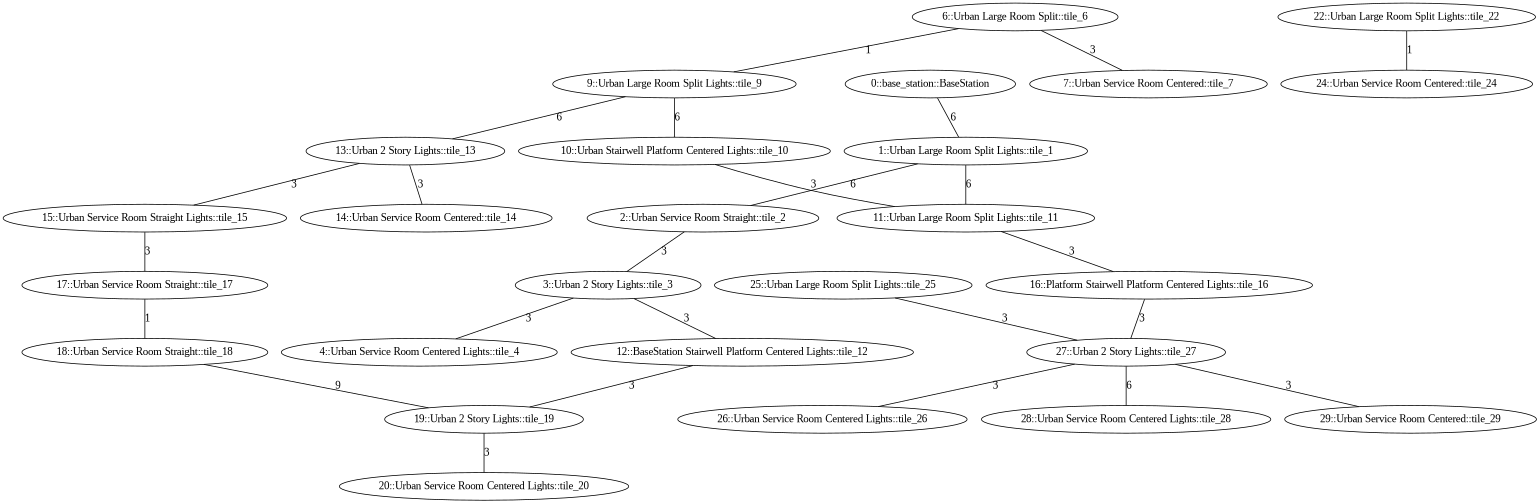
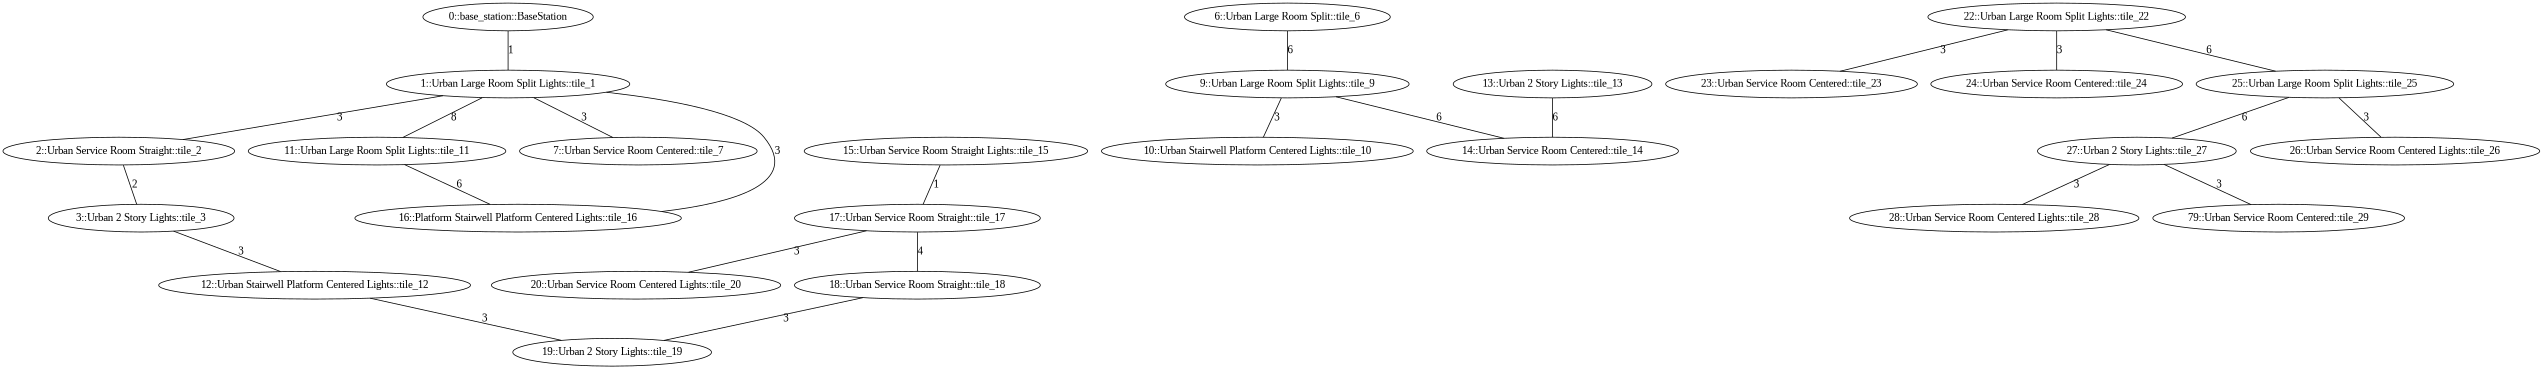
edge "6::Urban Large Room Split::tile_6" -- "9::Urban Large Room Split Lights::tile_9": label "1" -> "6"
edge "6::Urban Large Room Split::tile_6" -- "7::Urban Service Room Centered::tile_7": now "1::Urban Large Room Split Lights::tile_1" -- "7::Urban Service Room Centered::tile_7"
edge "22::Urban Large Room Split Lights::tile_22" -- "24::Urban Service Room Centered::tile_24": label "1" -> "3"
edge "22::Urban Large Room Split Lights::tile_22" -- "25::Urban Large Room Split Lights::tile_25": added, label "6"
node "23::Urban Service Room Centered::tile_23": added
edge "9::Urban Large Room Split Lights::tile_9" -- "13::Urban 2 Story Lights::tile_13": now "9::Urban Large Room Split Lights::tile_9" -- "14::Urban Service Room Centered::tile_14"
edge "9::Urban Large Room Split Lights::tile_9" -- "10::Urban Stairwell Platform Centered Lights::tile_10": label "6" -> "3"
edge "0::base_station::BaseStation" -- "1::Urban Large Room Split Lights::tile_1": label "6" -> "1"
edge "13::Urban 2 Story Lights::tile_13" -- "15::Urban Service Room Straight Lights::tile_15": removed, label "3"
edge "13::Urban 2 Story Lights::tile_13" -- "14::Urban Service Room Centered::tile_14": label "3" -> "6"
edge "1::Urban Large Room Split Lights::tile_1" -- "2::Urban Service Room Straight::tile_2": label "6" -> "3"
edge "1::Urban Large Room Split Lights::tile_1" -- "11::Urban Large Room Split Lights::tile_11": label "6" -> "8"
edge "10::Urban Stairwell Platform Centered Lights::tile_10" -- "11::Urban Large Room Split Lights::tile_11": removed, label "3"
edge "15::Urban Service Room Straight Lights::tile_15" -- "17::Urban Service Room Straight::tile_17": label "3" -> "1"
edge "2::Urban Service Room Straight::tile_2" -- "3::Urban 2 Story Lights::tile_3": label "3" -> "2"
edge "11::Urban Large Room Split Lights::tile_11" -- "16::Platform Stairwell Platform Centered Lights::tile_16": label "3" -> "6"
edge "17::Urban Service Room Straight::tile_17" -- "18::Urban Service Room Straight::tile_18": label "1" -> "4"
edge "25::Urban Large Room Split Lights::tile_25" -- "27::Urban 2 Story Lights::tile_27": label "3" -> "6"
edge "16::Platform Stairwell Platform Centered Lights::tile_16" -- "27::Urban 2 Story Lights::tile_27": now "16::Platform Stairwell Platform Centered Lights::tile_16" -- "1::Urban Large Room Split Lights::tile_1"
node "4::Urban Service Room Centered Lights::tile_4": removed
node "12::BaseStation Stairwell Platform Centered Lights::tile_12": label "12::BaseStation Stairwell Platform Centered Lights::tile_12" -> "12::Urban Stairwell Platform Centered Lights::tile_12"
edge "27::Urban 2 Story Lights::tile_27" -- "26::Urban Service Room Centered Lights::tile_26": now "25::Urban Large Room Split Lights::tile_25" -- "26::Urban Service Room Centered Lights::tile_26"
edge "18::Urban Service Room Straight::tile_18" -- "19::Urban 2 Story Lights::tile_19": label "9" -> "3"
edge "27::Urban 2 Story Lights::tile_27" -- "28::Urban Service Room Centered Lights::tile_28": label "6" -> "3"
node "29::Urban Service Room Centered::tile_29": label "29::Urban Service Room Centered::tile_29" -> "79::Urban Service Room Centered::tile_29"
edge "19::Urban 2 Story Lights::tile_19" -- "20::Urban Service Room Centered Lights::tile_20": now "17::Urban Service Room Straight::tile_17" -- "20::Urban Service Room Centered Lights::tile_20"
